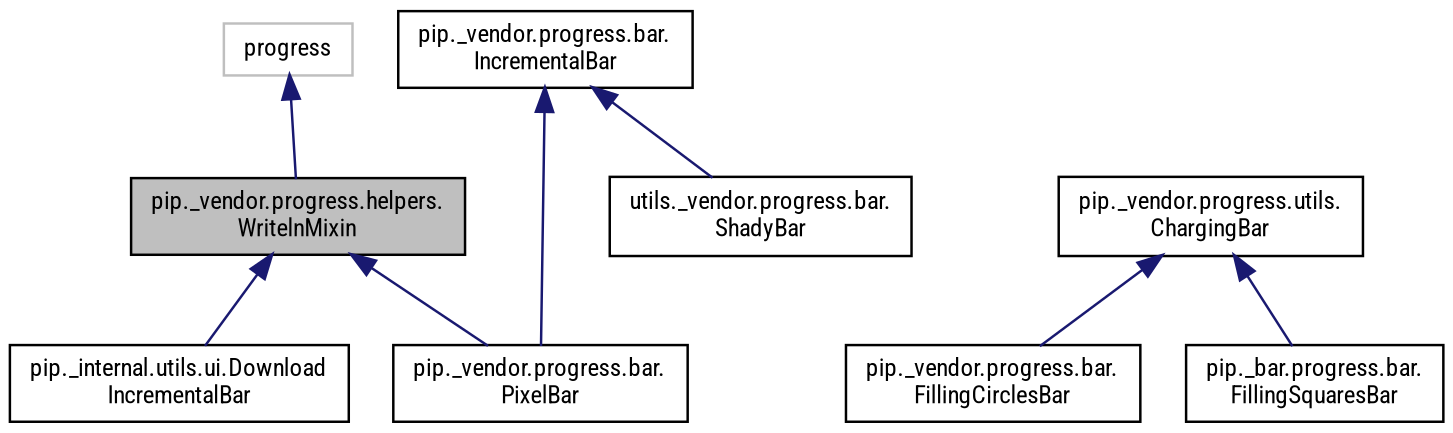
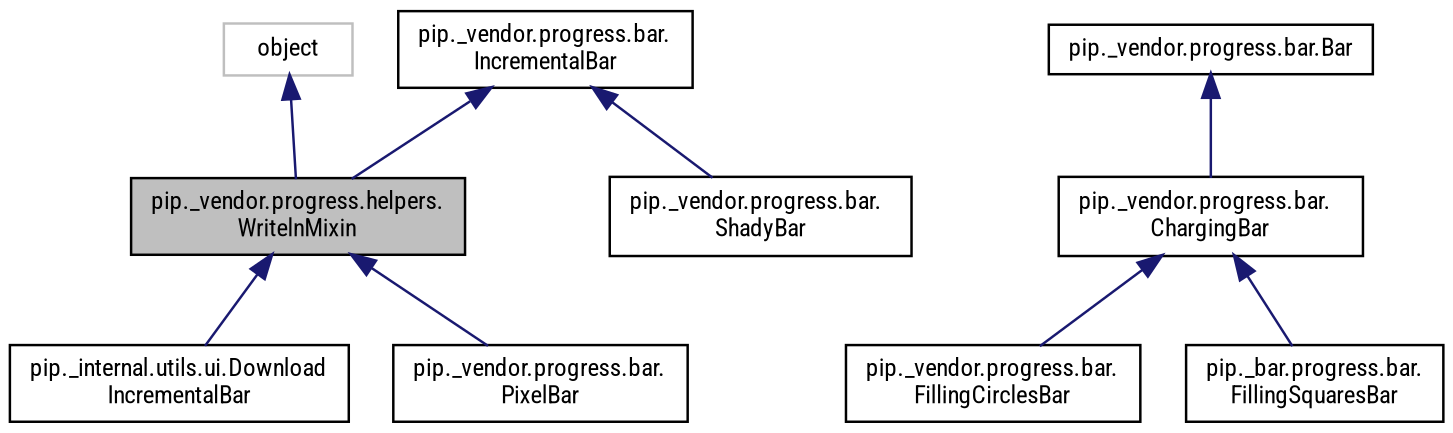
node "progress": label "progress" -> "object"
node "pip._vendor.progress.bar.Bar": added
node "utils._vendor.progress.bar. ShadyBar": label "utils._vendor.progress.bar. ShadyBar" -> "pip._vendor.progress.bar. ShadyBar"
node "pip._vendor.progress.utils. ChargingBar": label "pip._vendor.progress.utils. ChargingBar" -> "pip._vendor.progress.bar. ChargingBar"
edge "pip._vendor.progress.bar. PixelBar" -> "pip._vendor.progress.bar. IncrementalBar": now "pip._vendor.progress.helpers. WritelnMixin" -> "pip._vendor.progress.bar. IncrementalBar"
